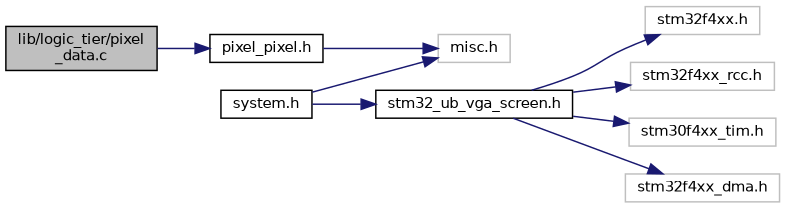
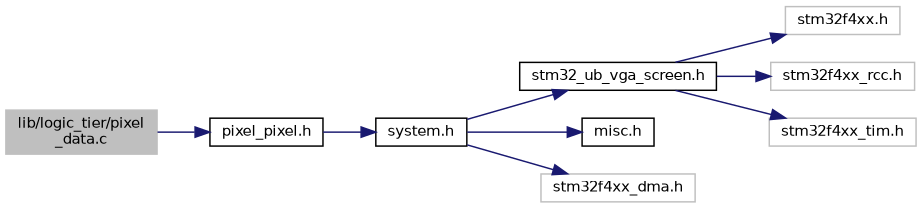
node "lib/logic_tier/pixel _data.c": color black -> grey75
edge "pixel_pixel.h" -> "misc.h": now "pixel_pixel.h" -> "system.h"
node "misc.h": color grey75 -> black
node "stm30f4xx_tim.h": label "stm30f4xx_tim.h" -> "stm32f4xx_tim.h"
edge "stm32_ub_vga_screen.h" -> "stm32f4xx_dma.h": now "system.h" -> "stm32f4xx_dma.h"
